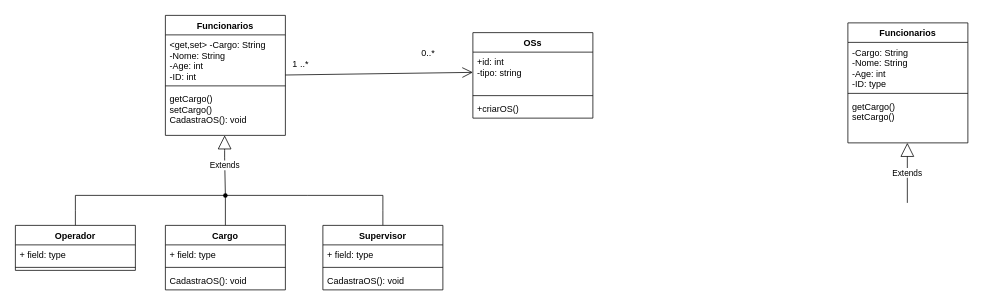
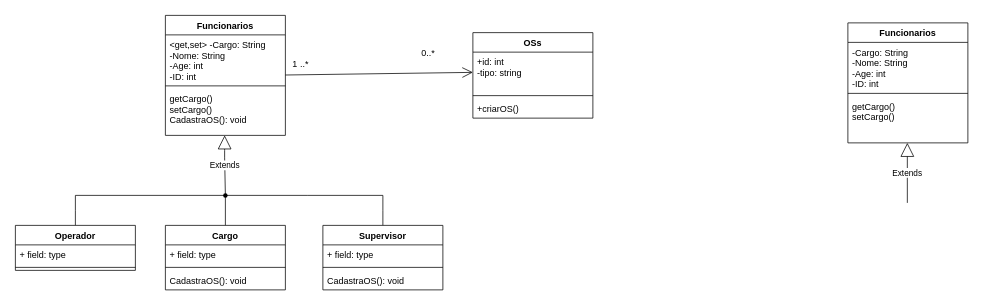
node "-Cargo: String -Nome: String -Age: int -ID: type": label "-Cargo: String -Nome: String -Age: int -ID: type" -> "-Cargo: String -Nome: String -Age: int -ID: int"
